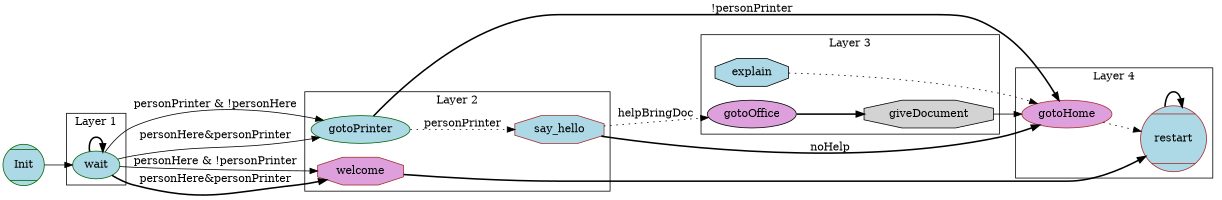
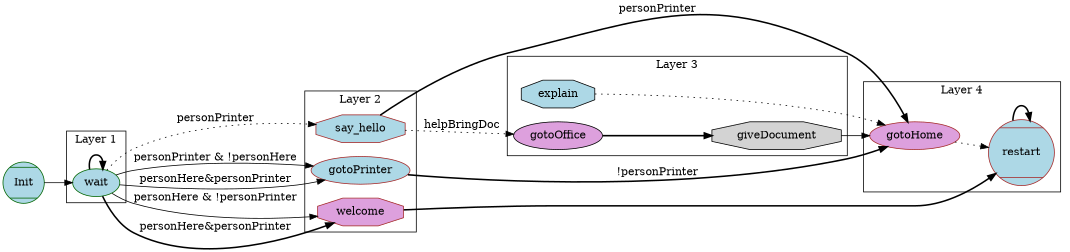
node "gotoPrinter": color darkgreen -> brown
edge "gotoPrinter" -> "say_hello": now "wait" -> "say_hello"
edge "say_hello" -> "gotoHome": label "noHelp" -> "personPrinter"
